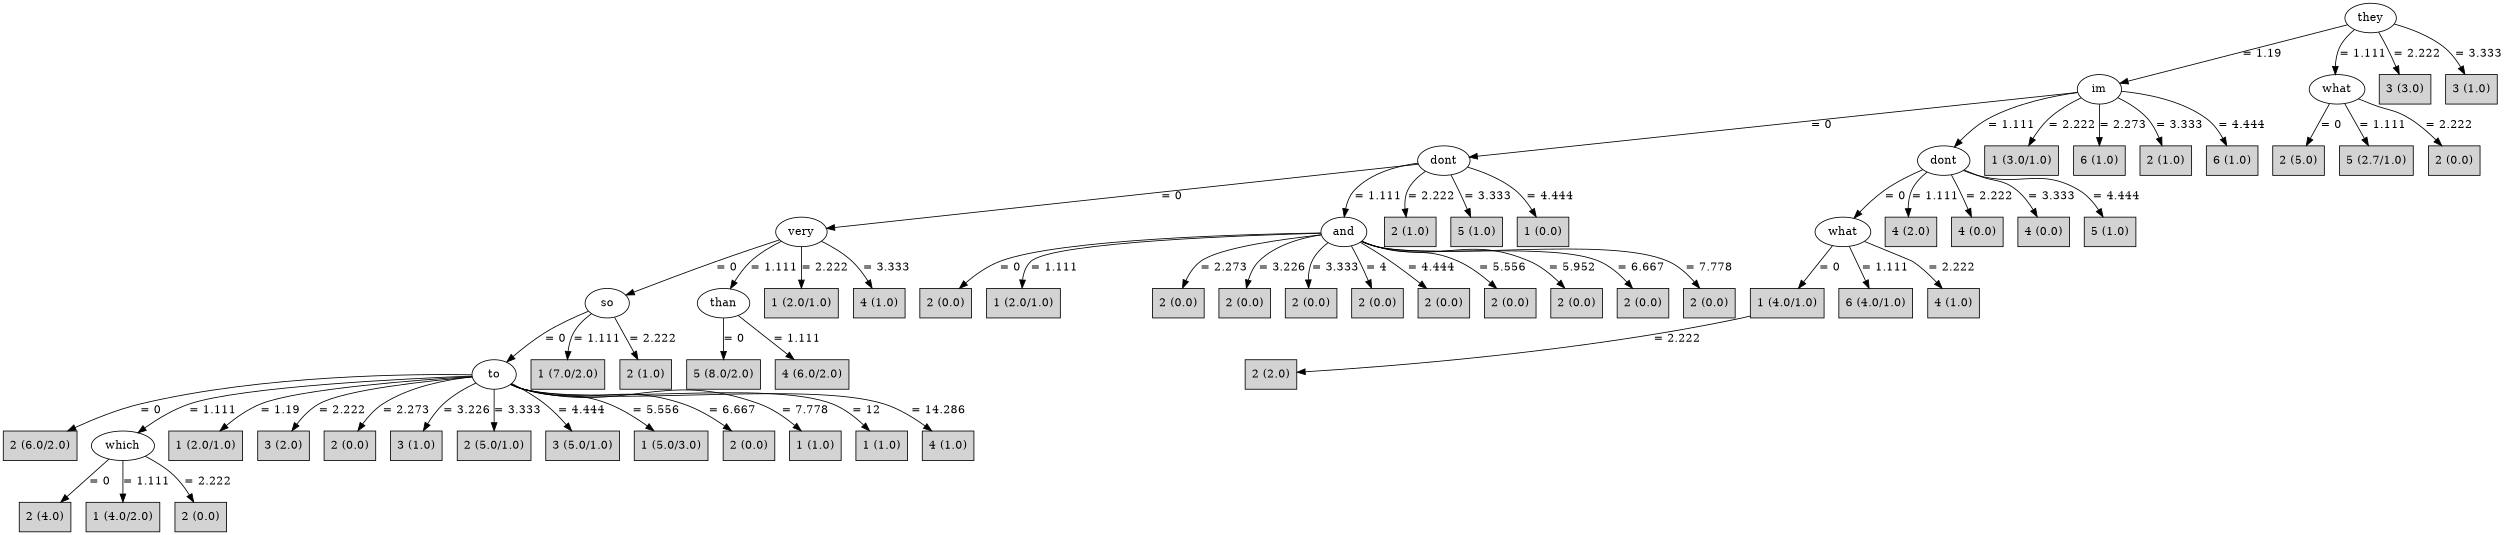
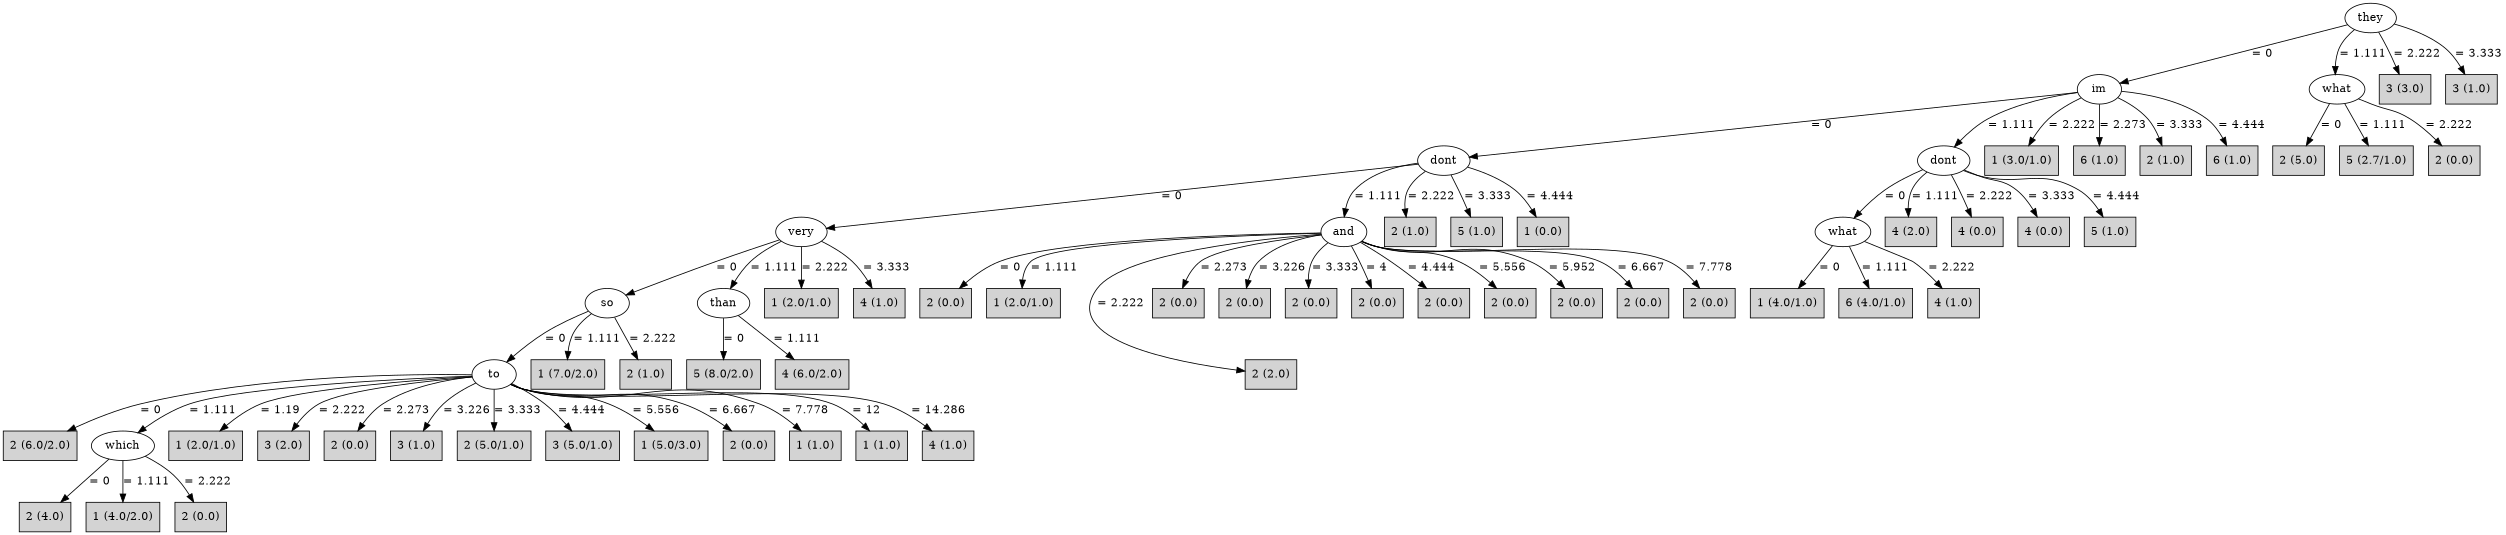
edge "they" -> "im": label "= 1.19" -> "= 0"
edge "1 (4.0/1.0)" -> "2 (2.0)": now "and" -> "2 (2.0)"
